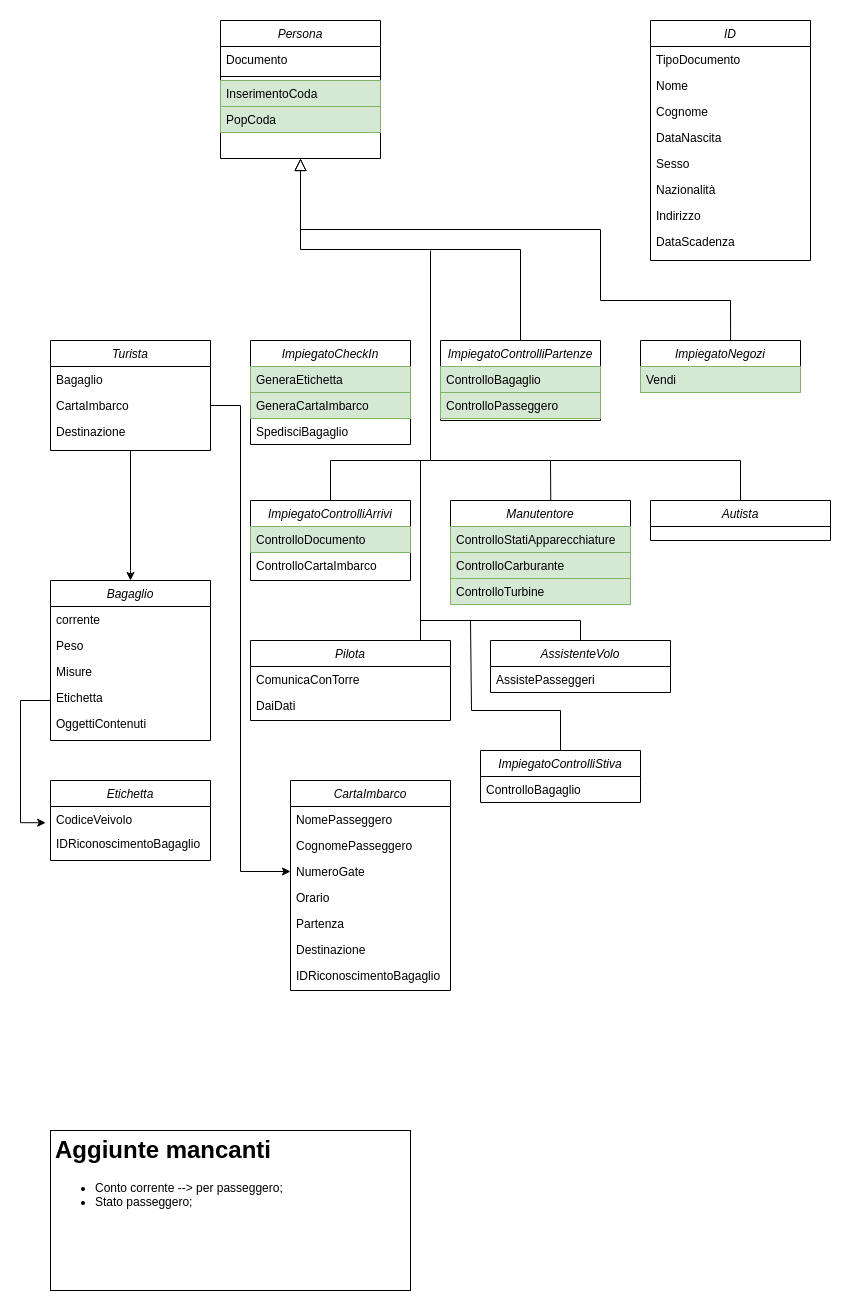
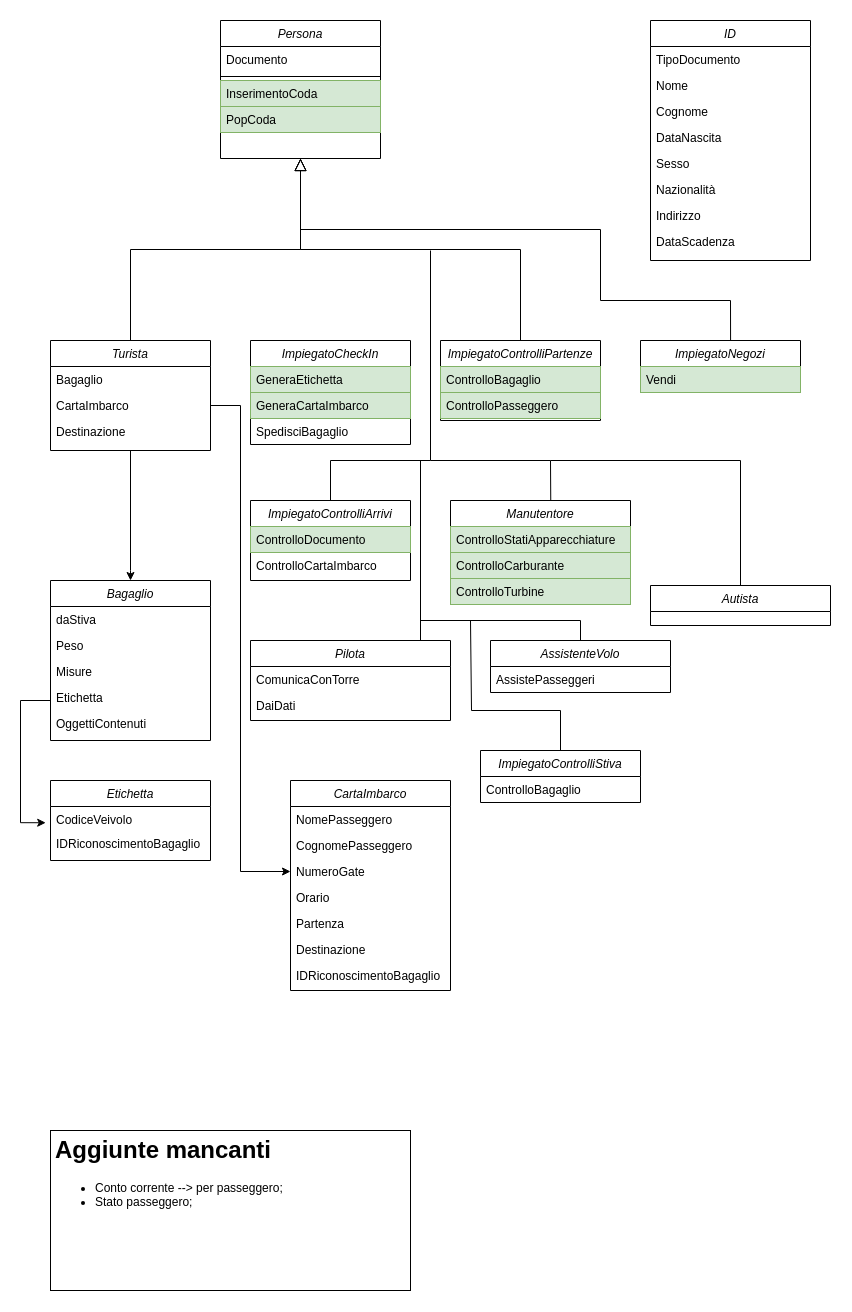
edge "Turista" -> "Persona": added
node "Autista": moved (741, 521) -> (741, 606)
node "corrente": label "corrente" -> "daStiva"
